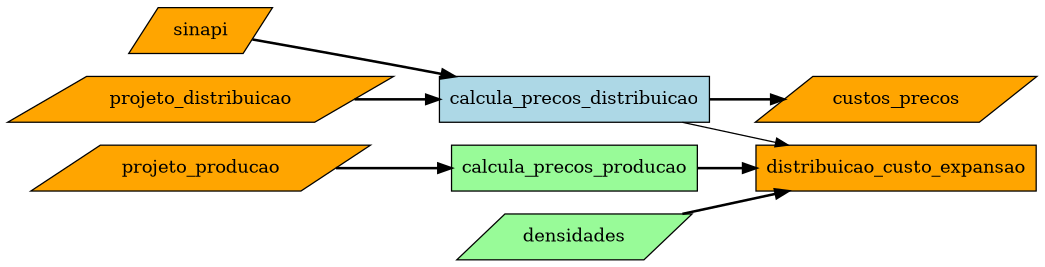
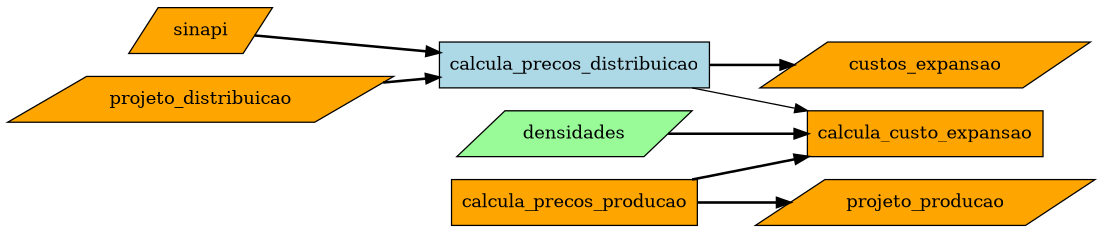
node "custos_precos": label "custos_precos" -> "custos_expansao"
edge "projeto_producao" -> "calcula_precos_producao": reversed
node "calcula_precos_producao": fillcolor palegreen -> orange
node "distribuicao_custo_expansao": label "distribuicao_custo_expansao" -> "calcula_custo_expansao"
